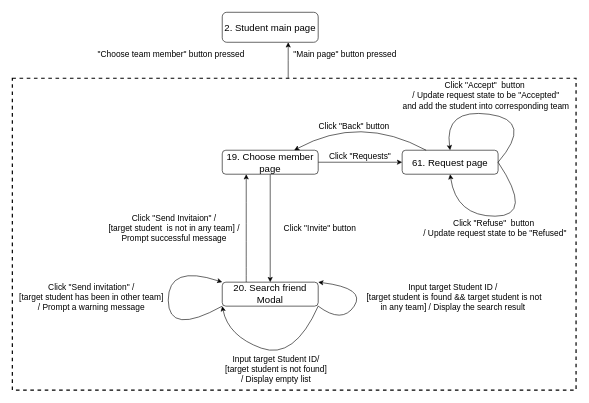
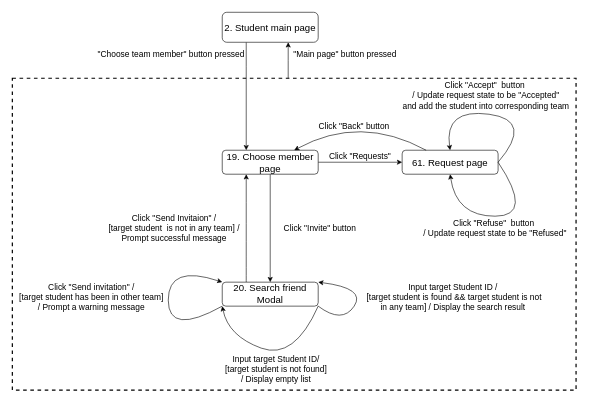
edge "2. Student main page" -> "19. Choose member page": added
